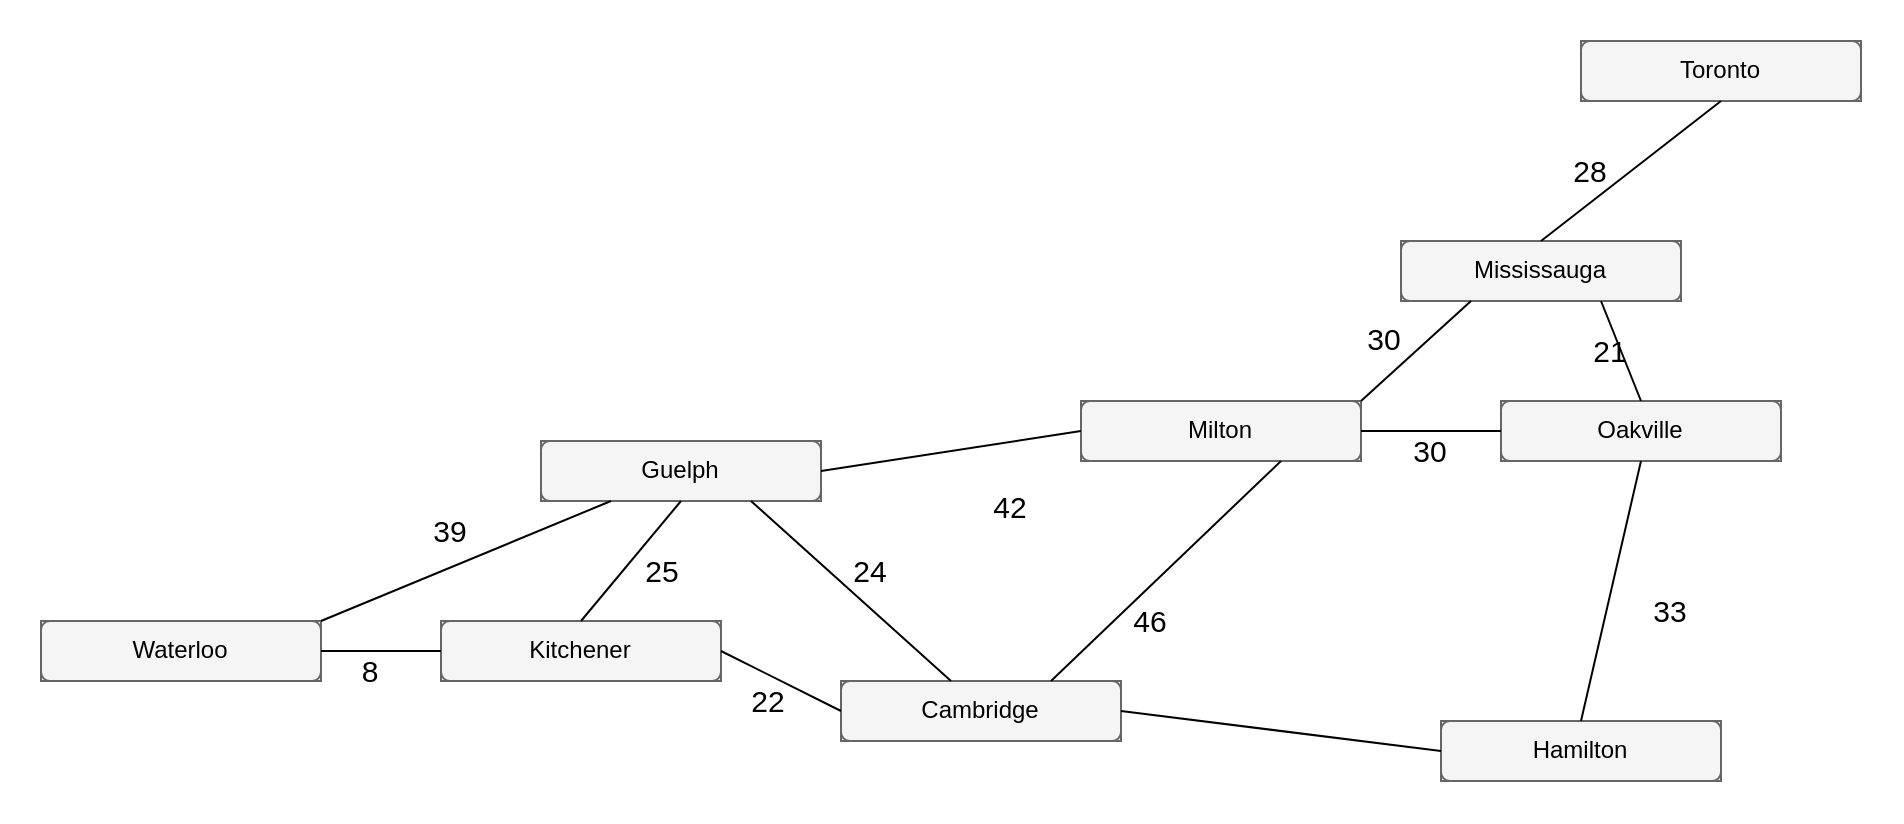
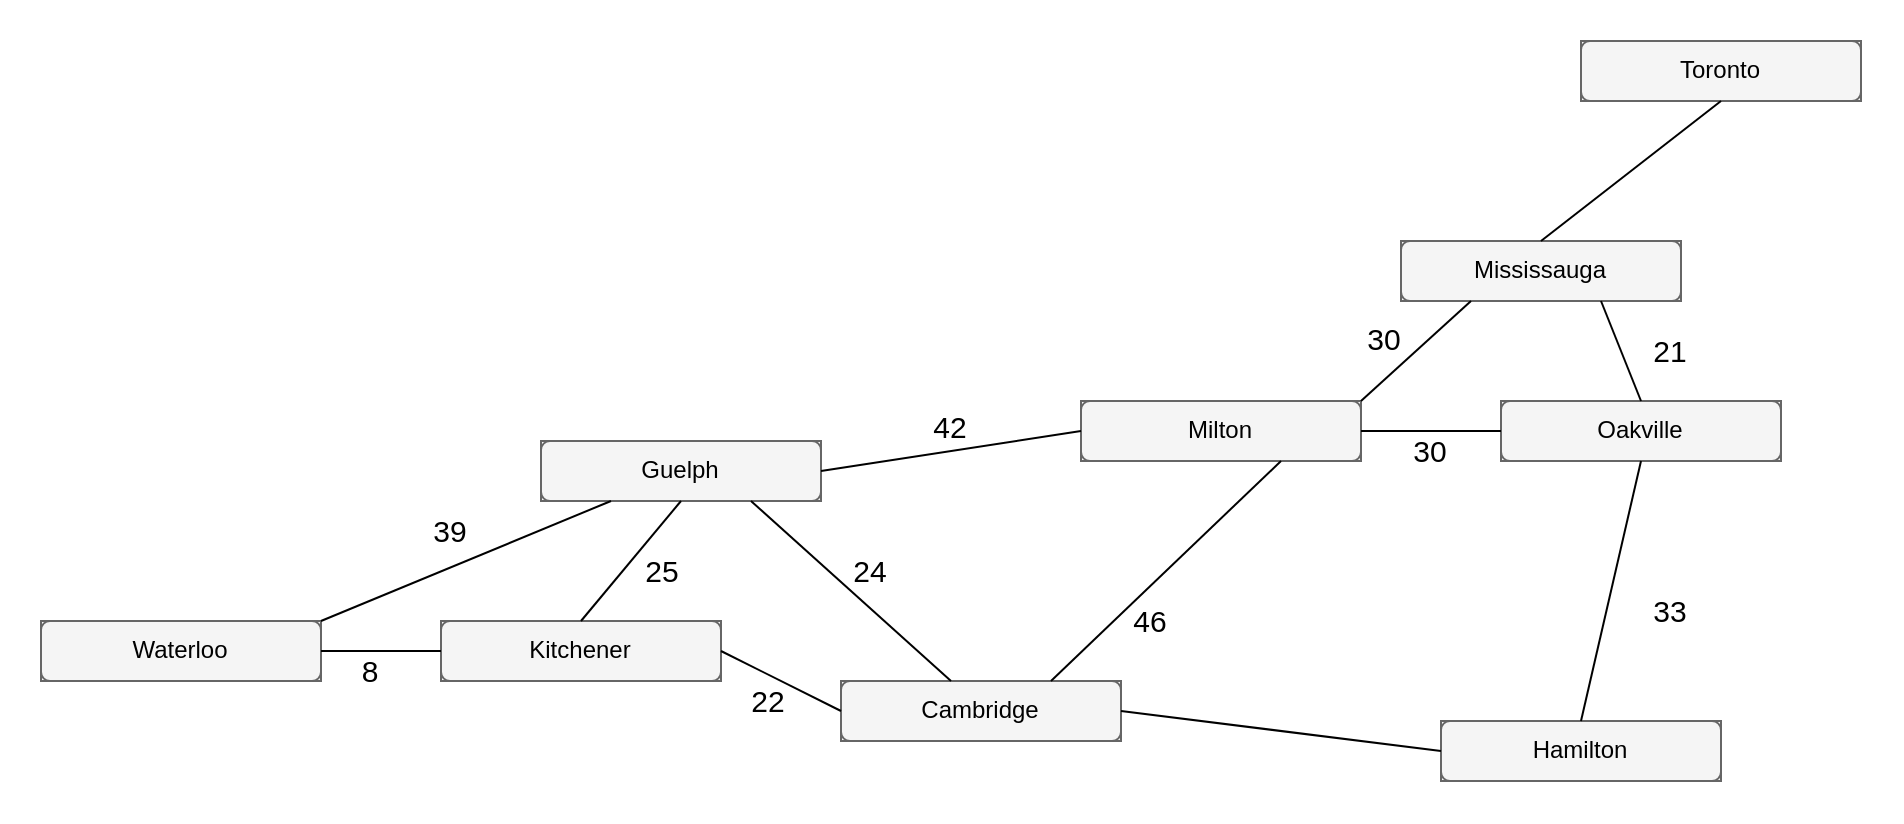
node "28": removed
node "21": moved (1611, 351) -> (1671, 351)
node "42": moved (1011, 507) -> (951, 427)
